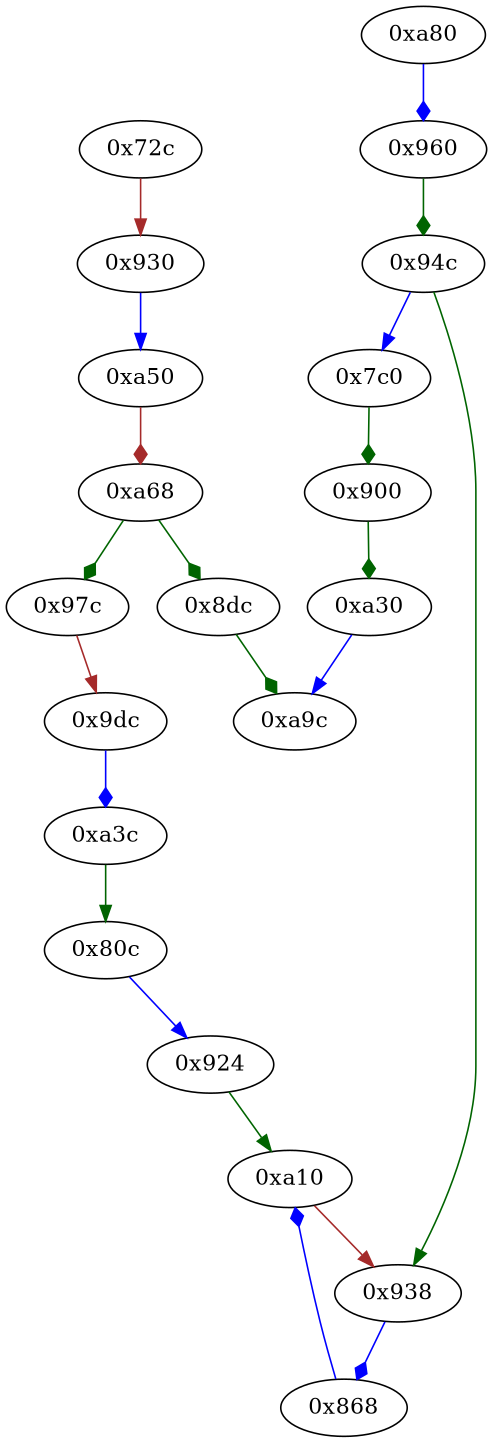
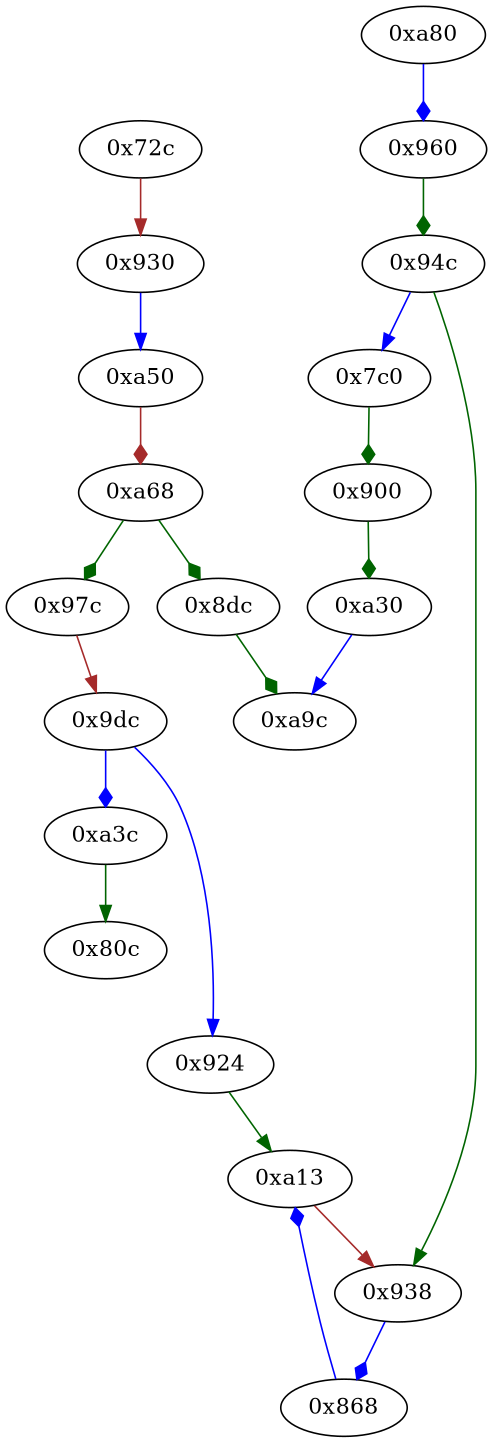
edge "0x80c" -> "0x924": now "0x9dc" -> "0x924"
node "0xa10": label "0xa10" -> "0xa13"
